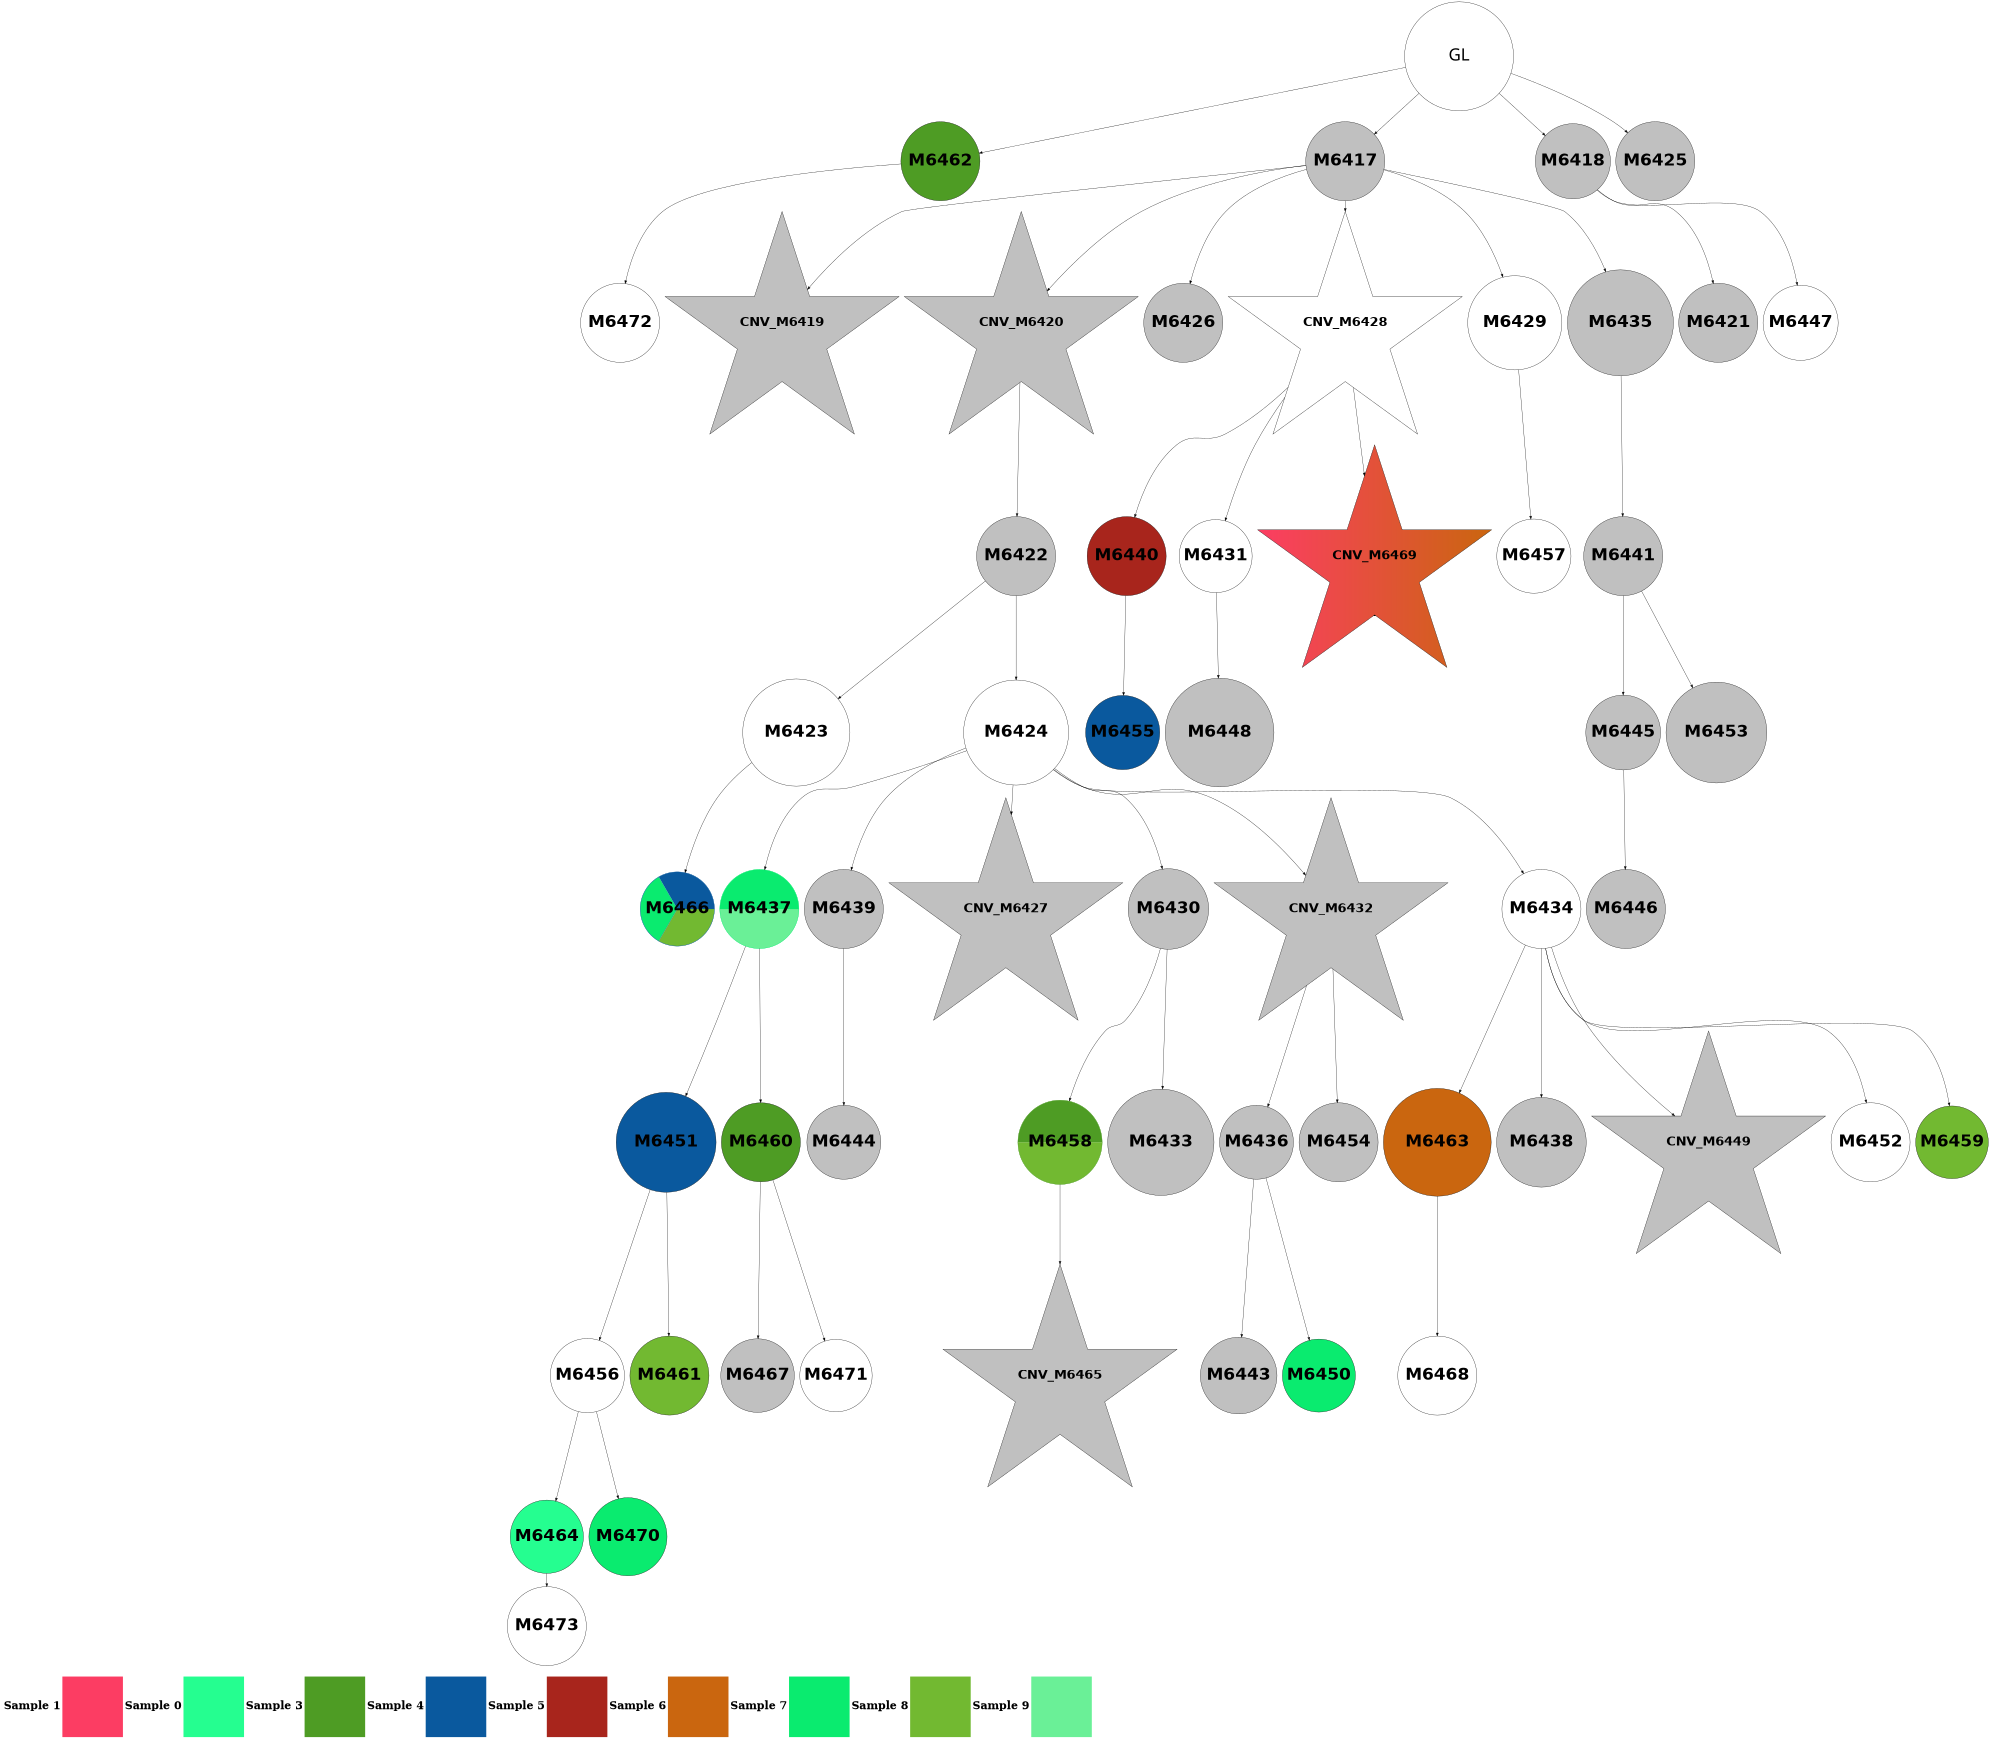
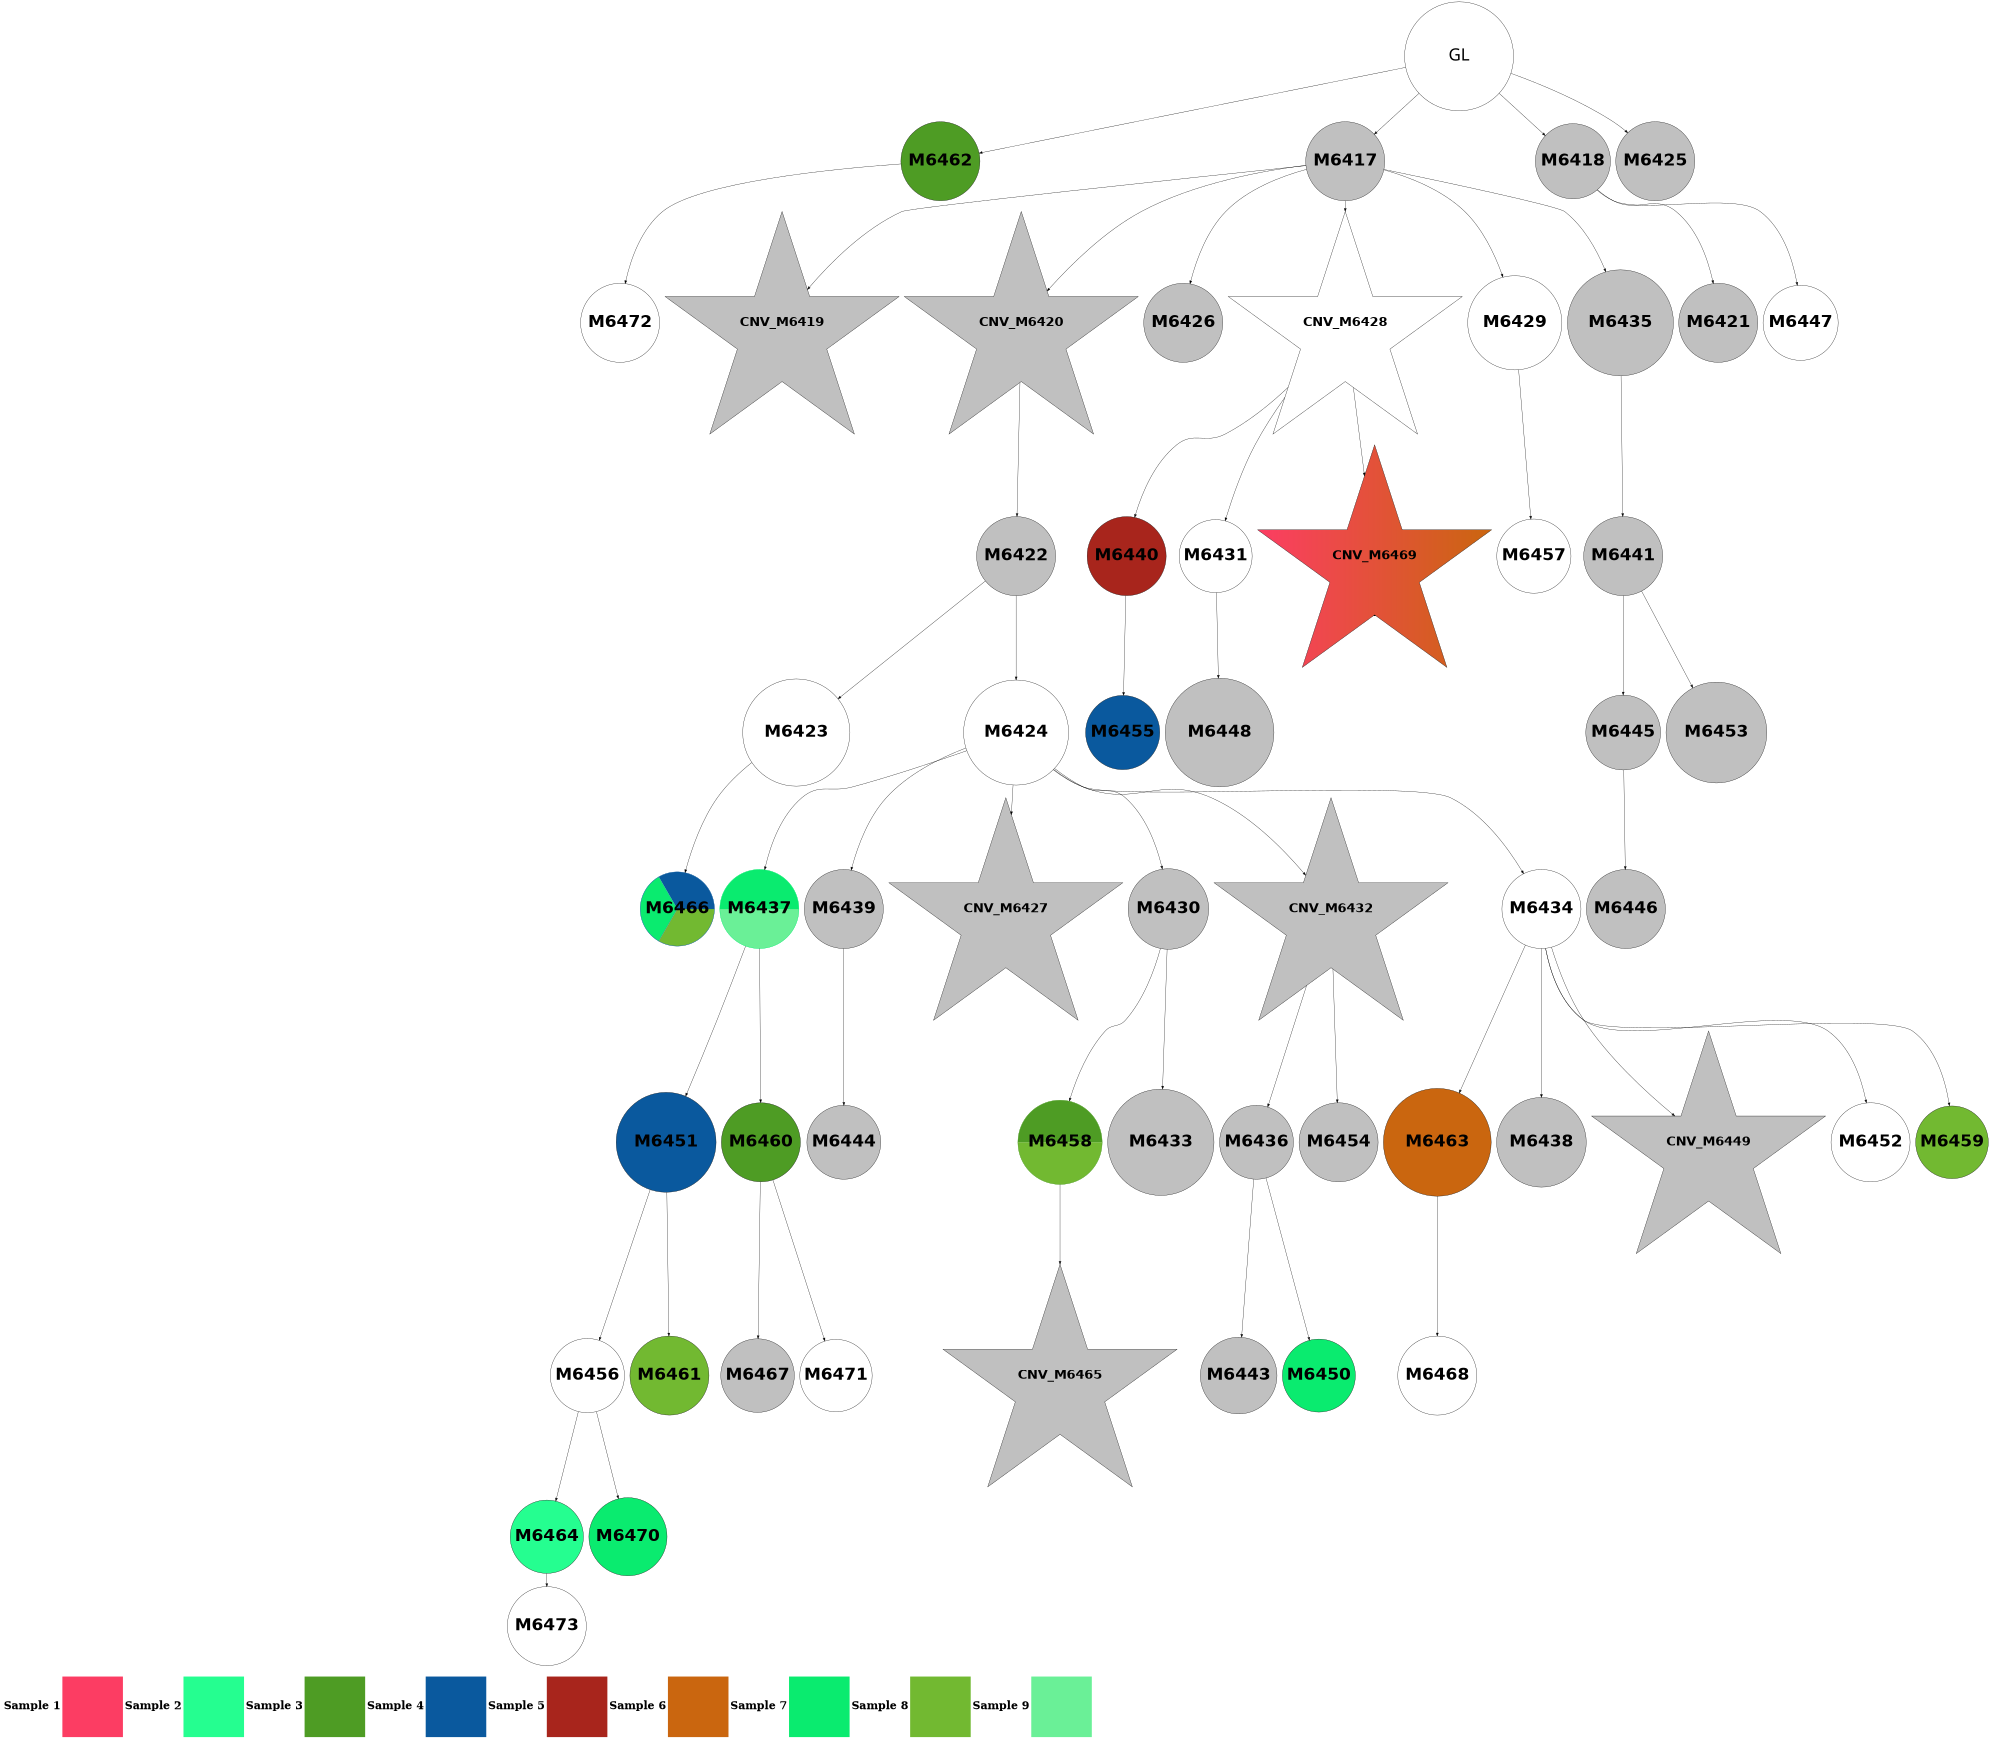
node "Sample 1": text "Sample 0" -> "Sample 2"
